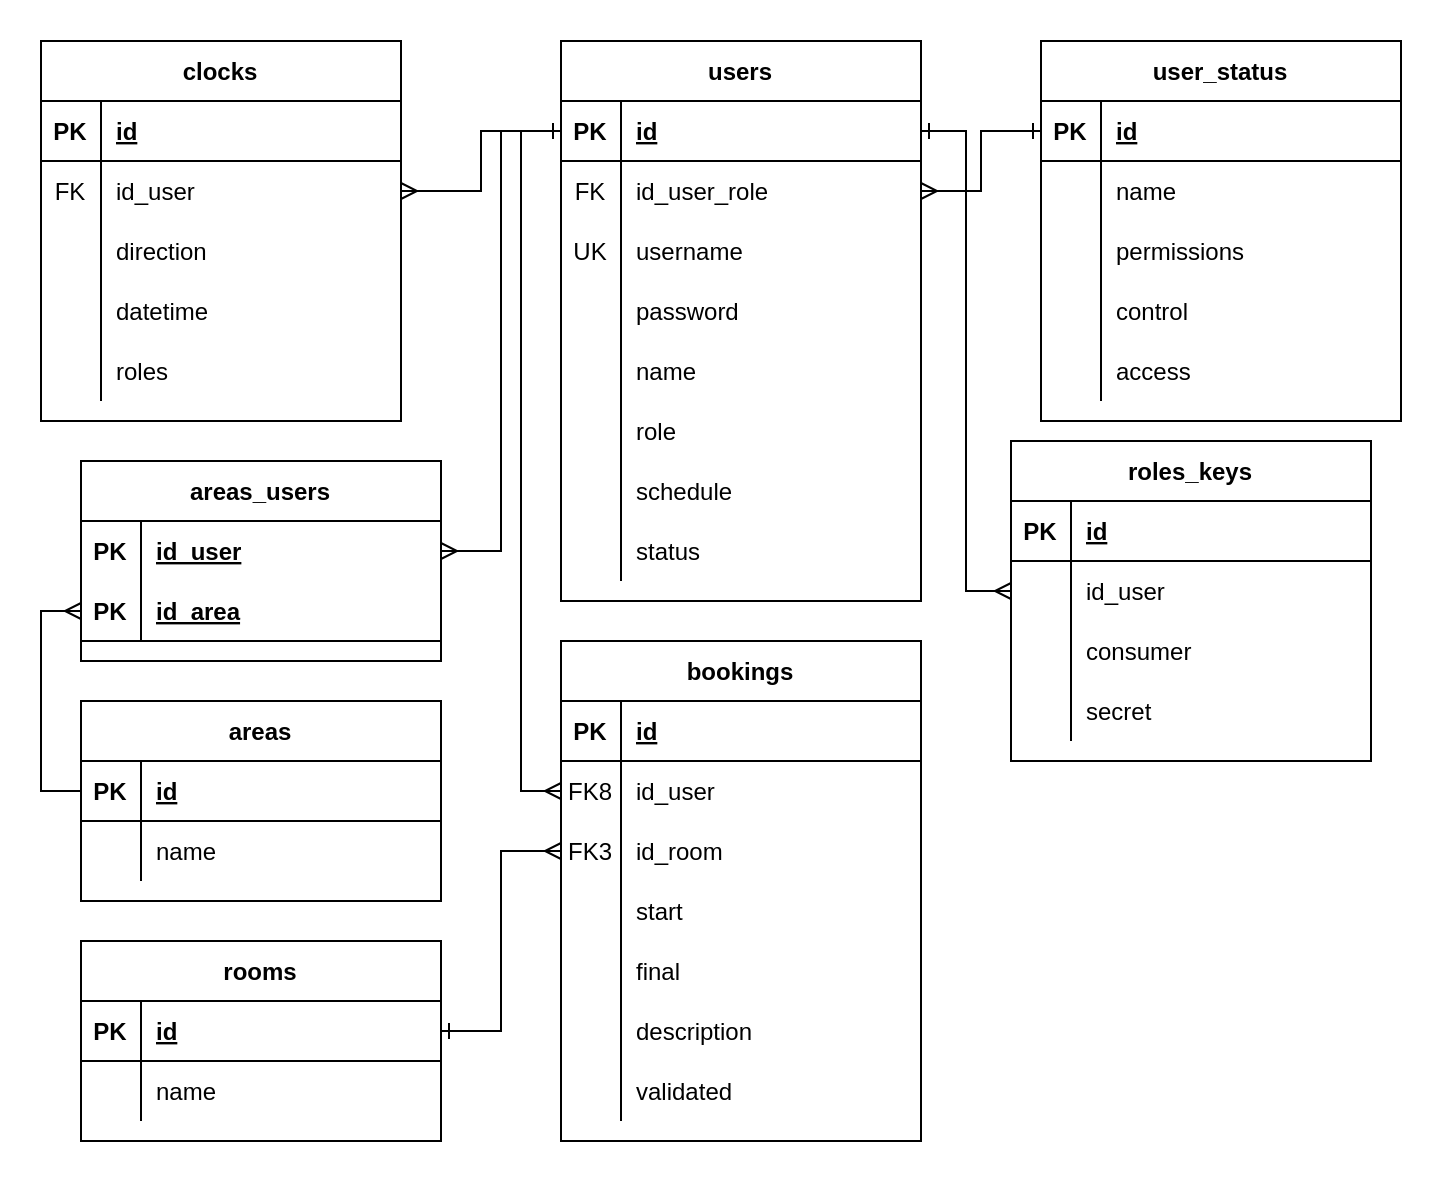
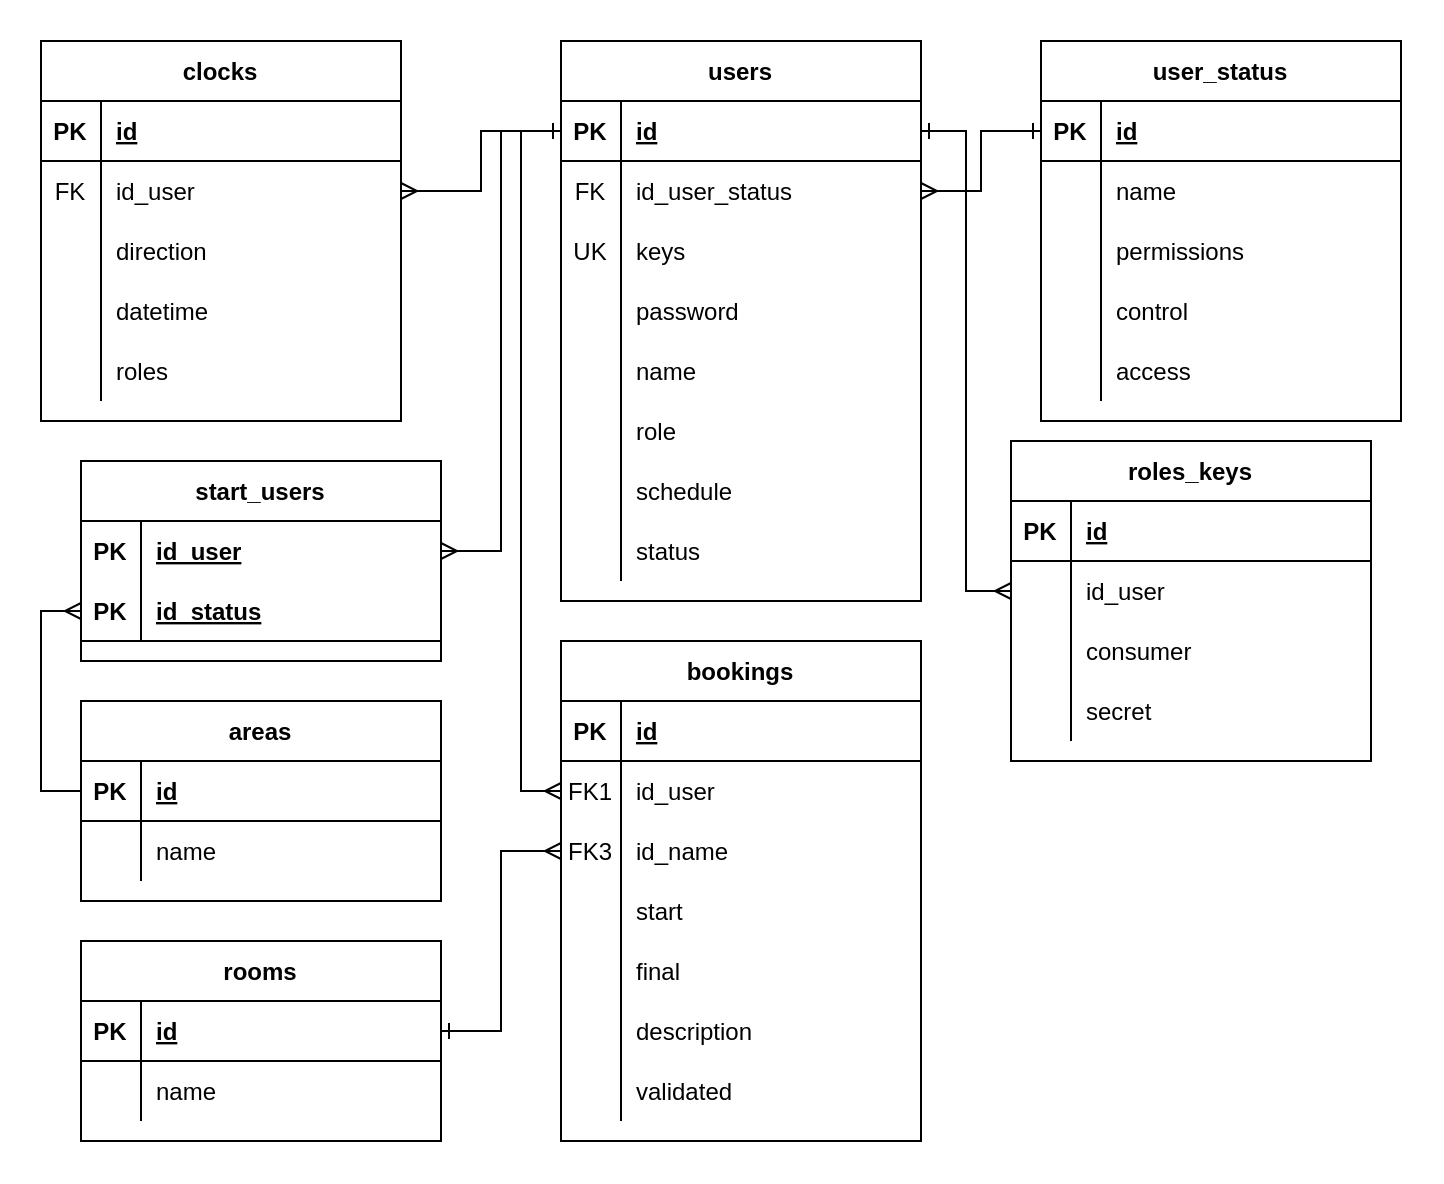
node "id_user_role": label "id_user_role" -> "id_user_status"
node "username": label "username" -> "keys"
node "areas_users": label "areas_users" -> "start_users"
node "id_area": label "id_area" -> "id_status"
node "FK8": label "FK8" -> "FK1"
node "id_room": label "id_room" -> "id_name"
